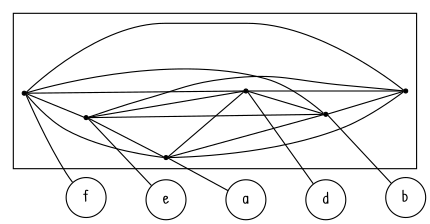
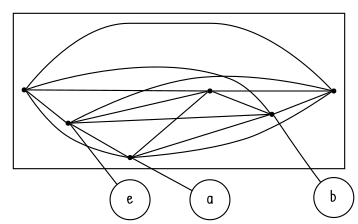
node "f": removed
node "d": removed
